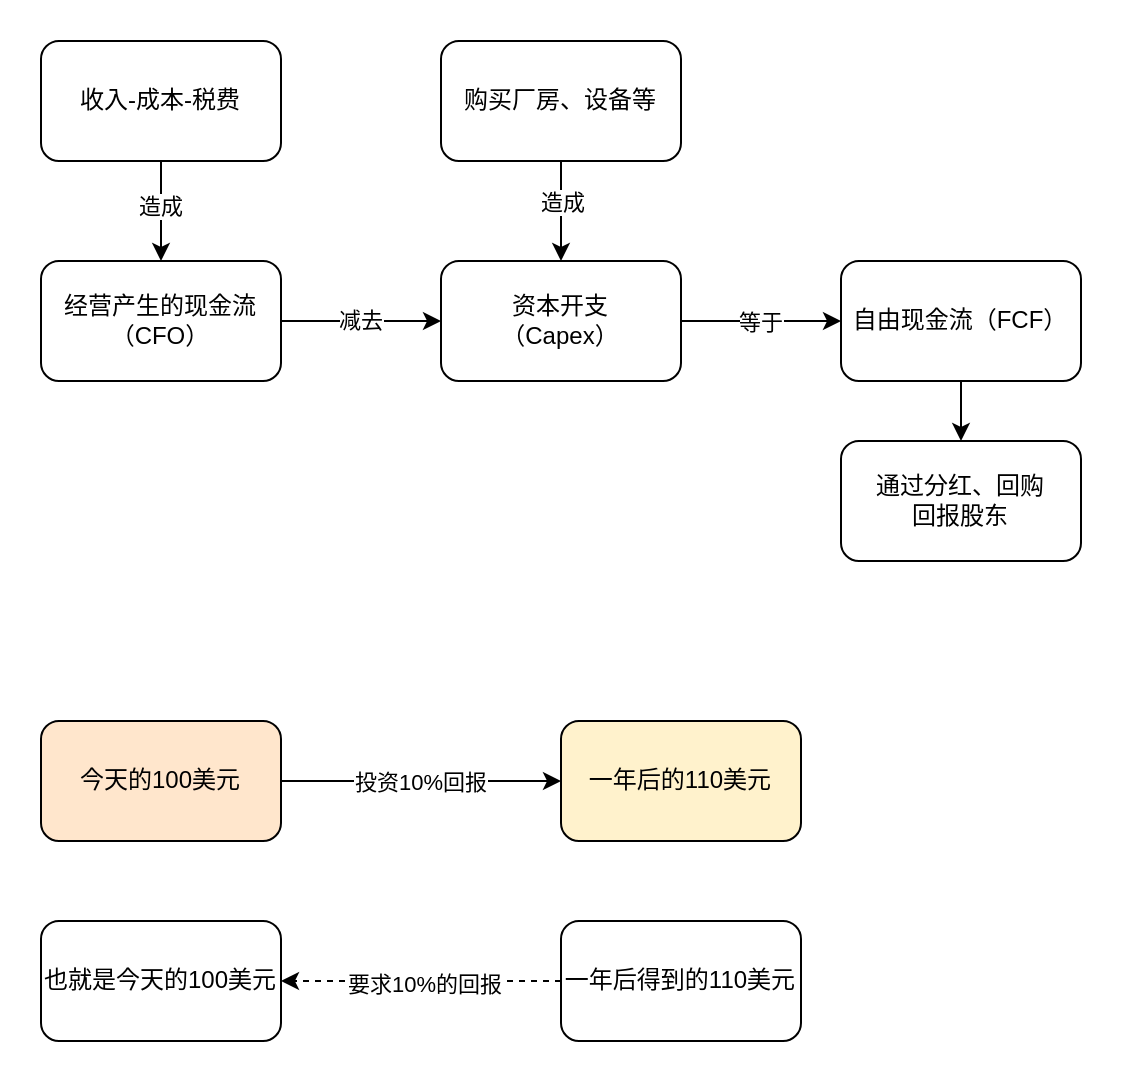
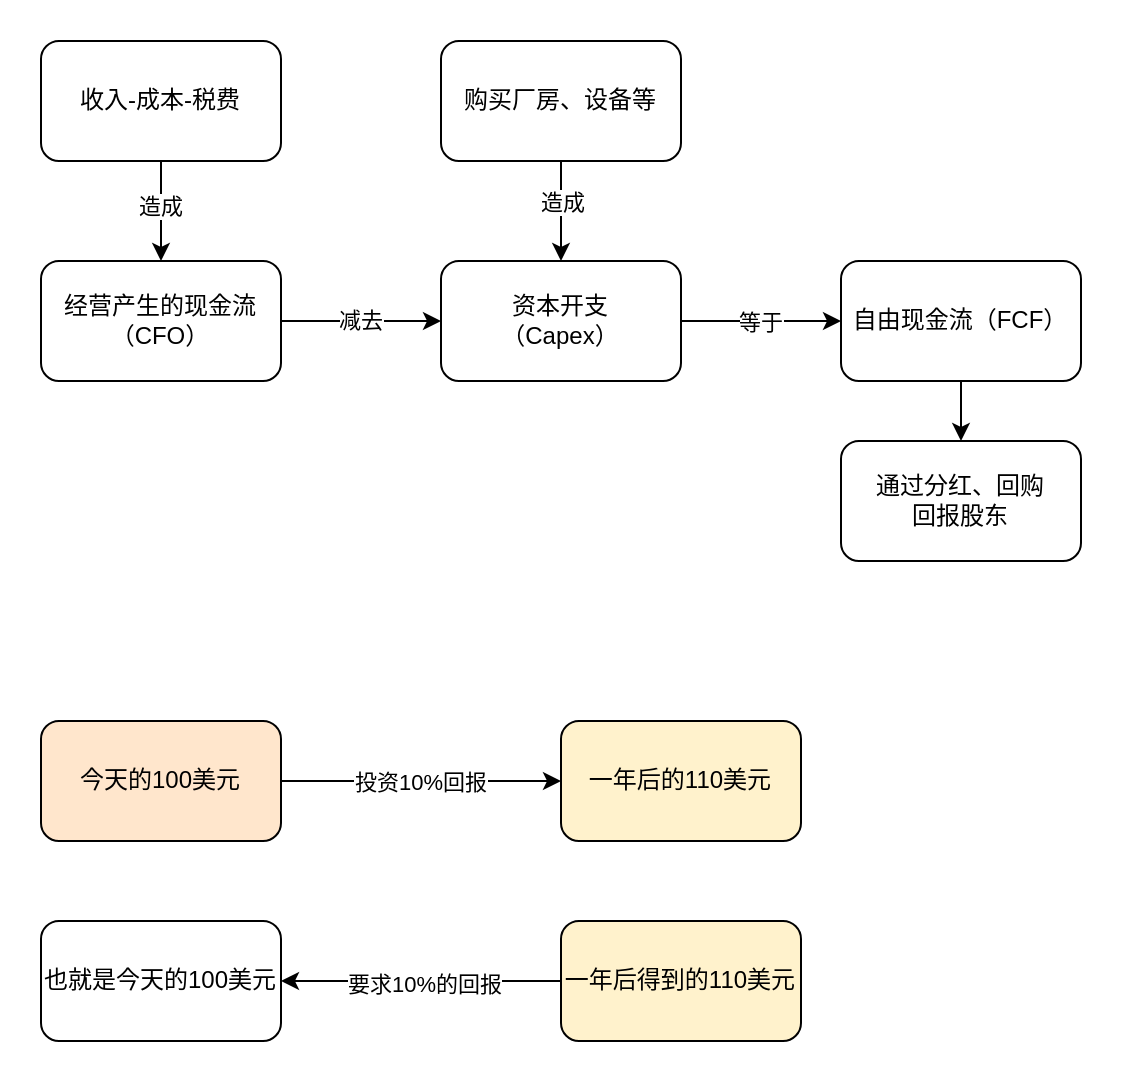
edge "一年后得到的110美元" -> "也就是今天的100美元": style dashed -> solid
node "一年后得到的110美元": fillcolor #ffffff -> #fff2cc
